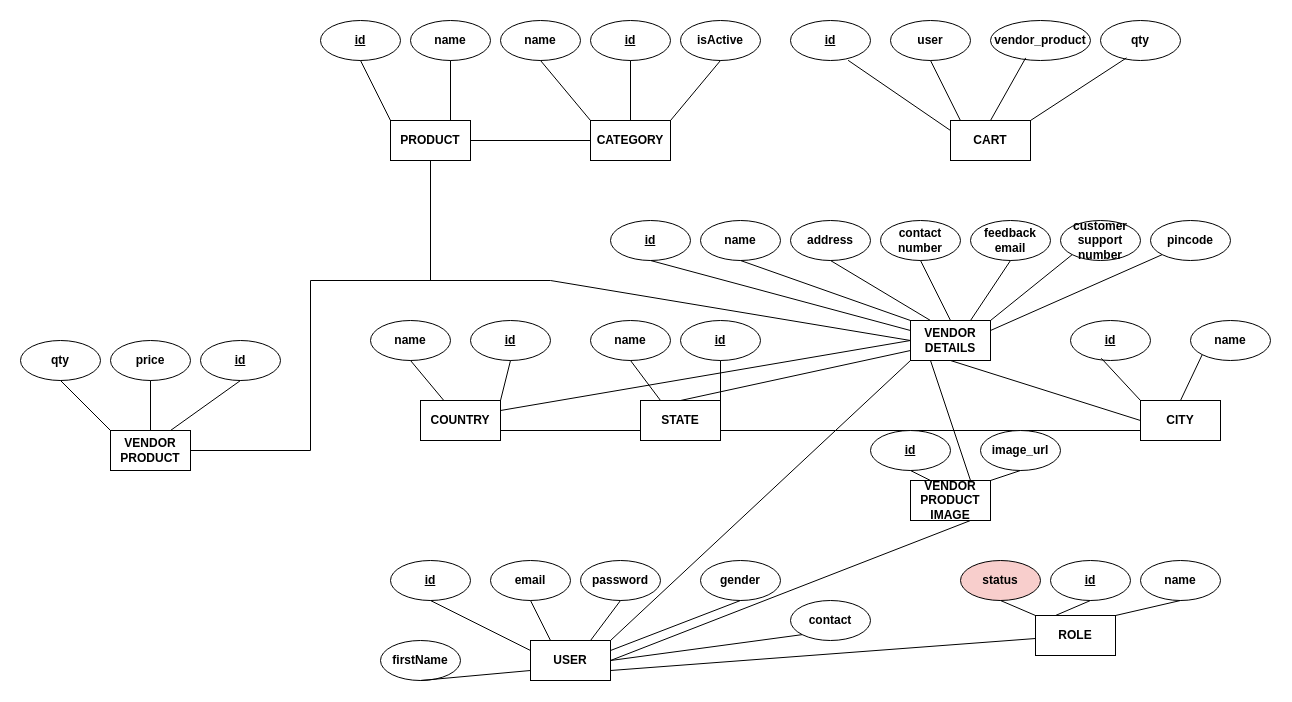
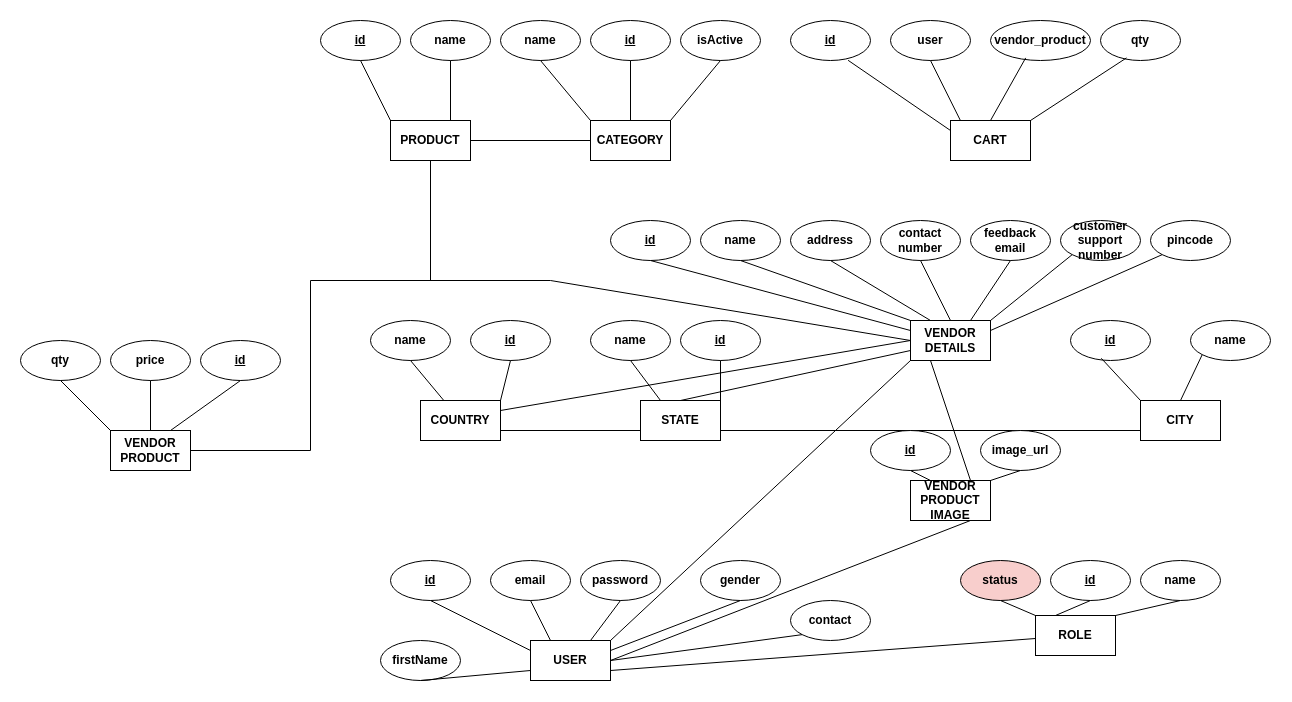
edge "VENDOR DETAILS" -- "CITY": removed
